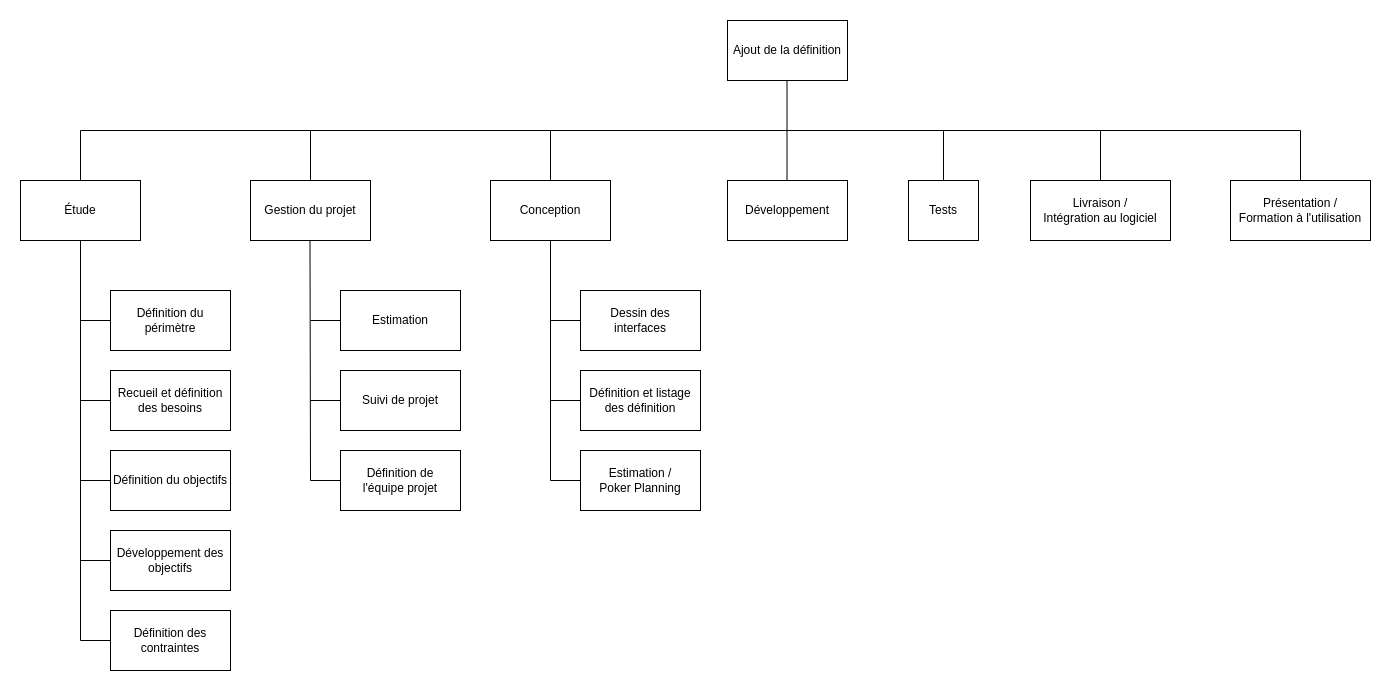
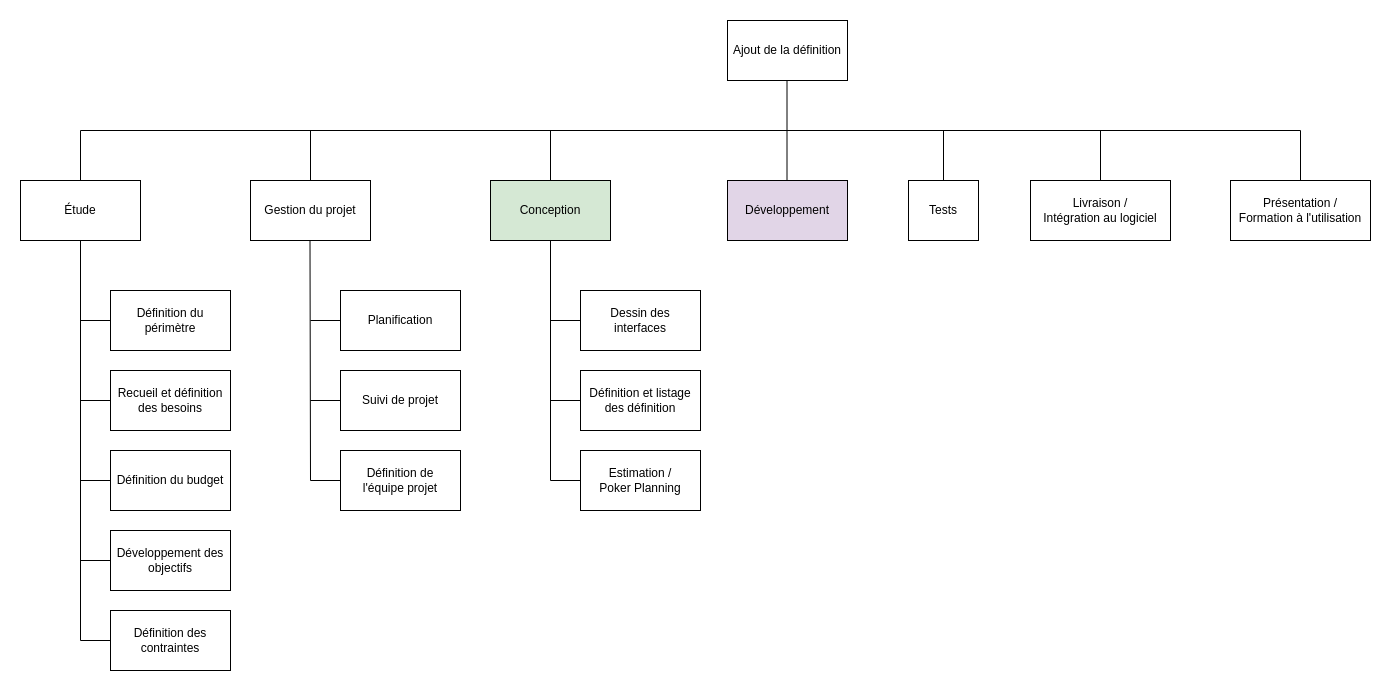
node "Conception": fillcolor #ffffff -> #d5e8d4
node "Développement": fillcolor #ffffff -> #e1d5e7
node "Estimation": label "Estimation" -> "Planification"
node "Définition du objectifs": label "Définition du objectifs" -> "Définition du budget"
